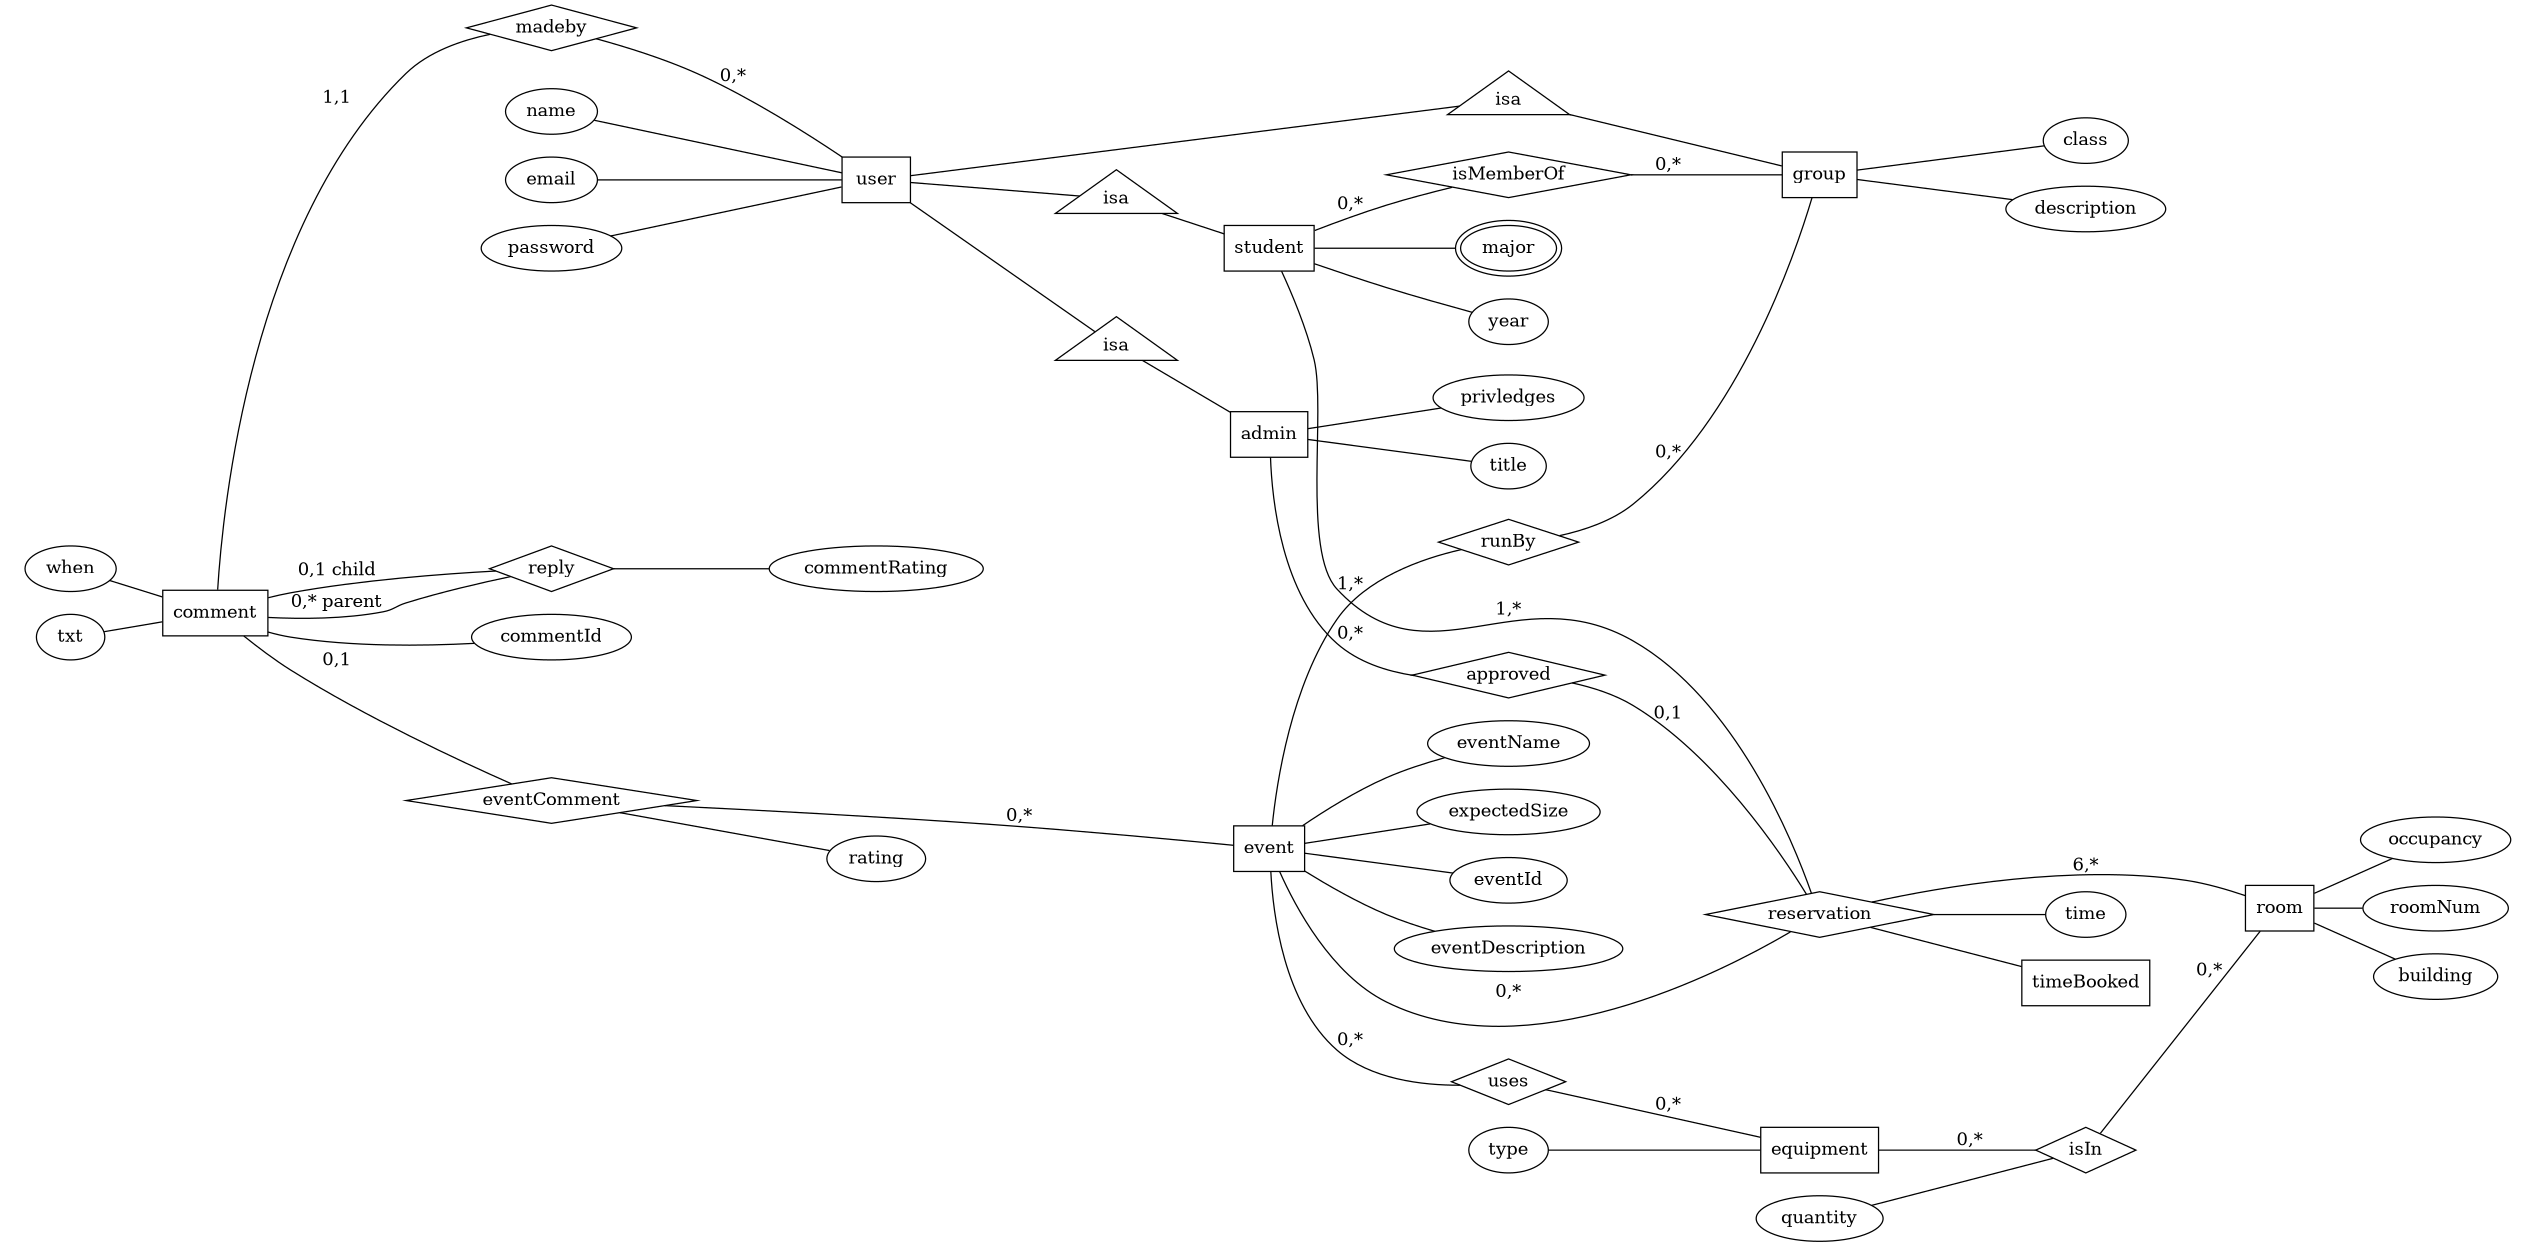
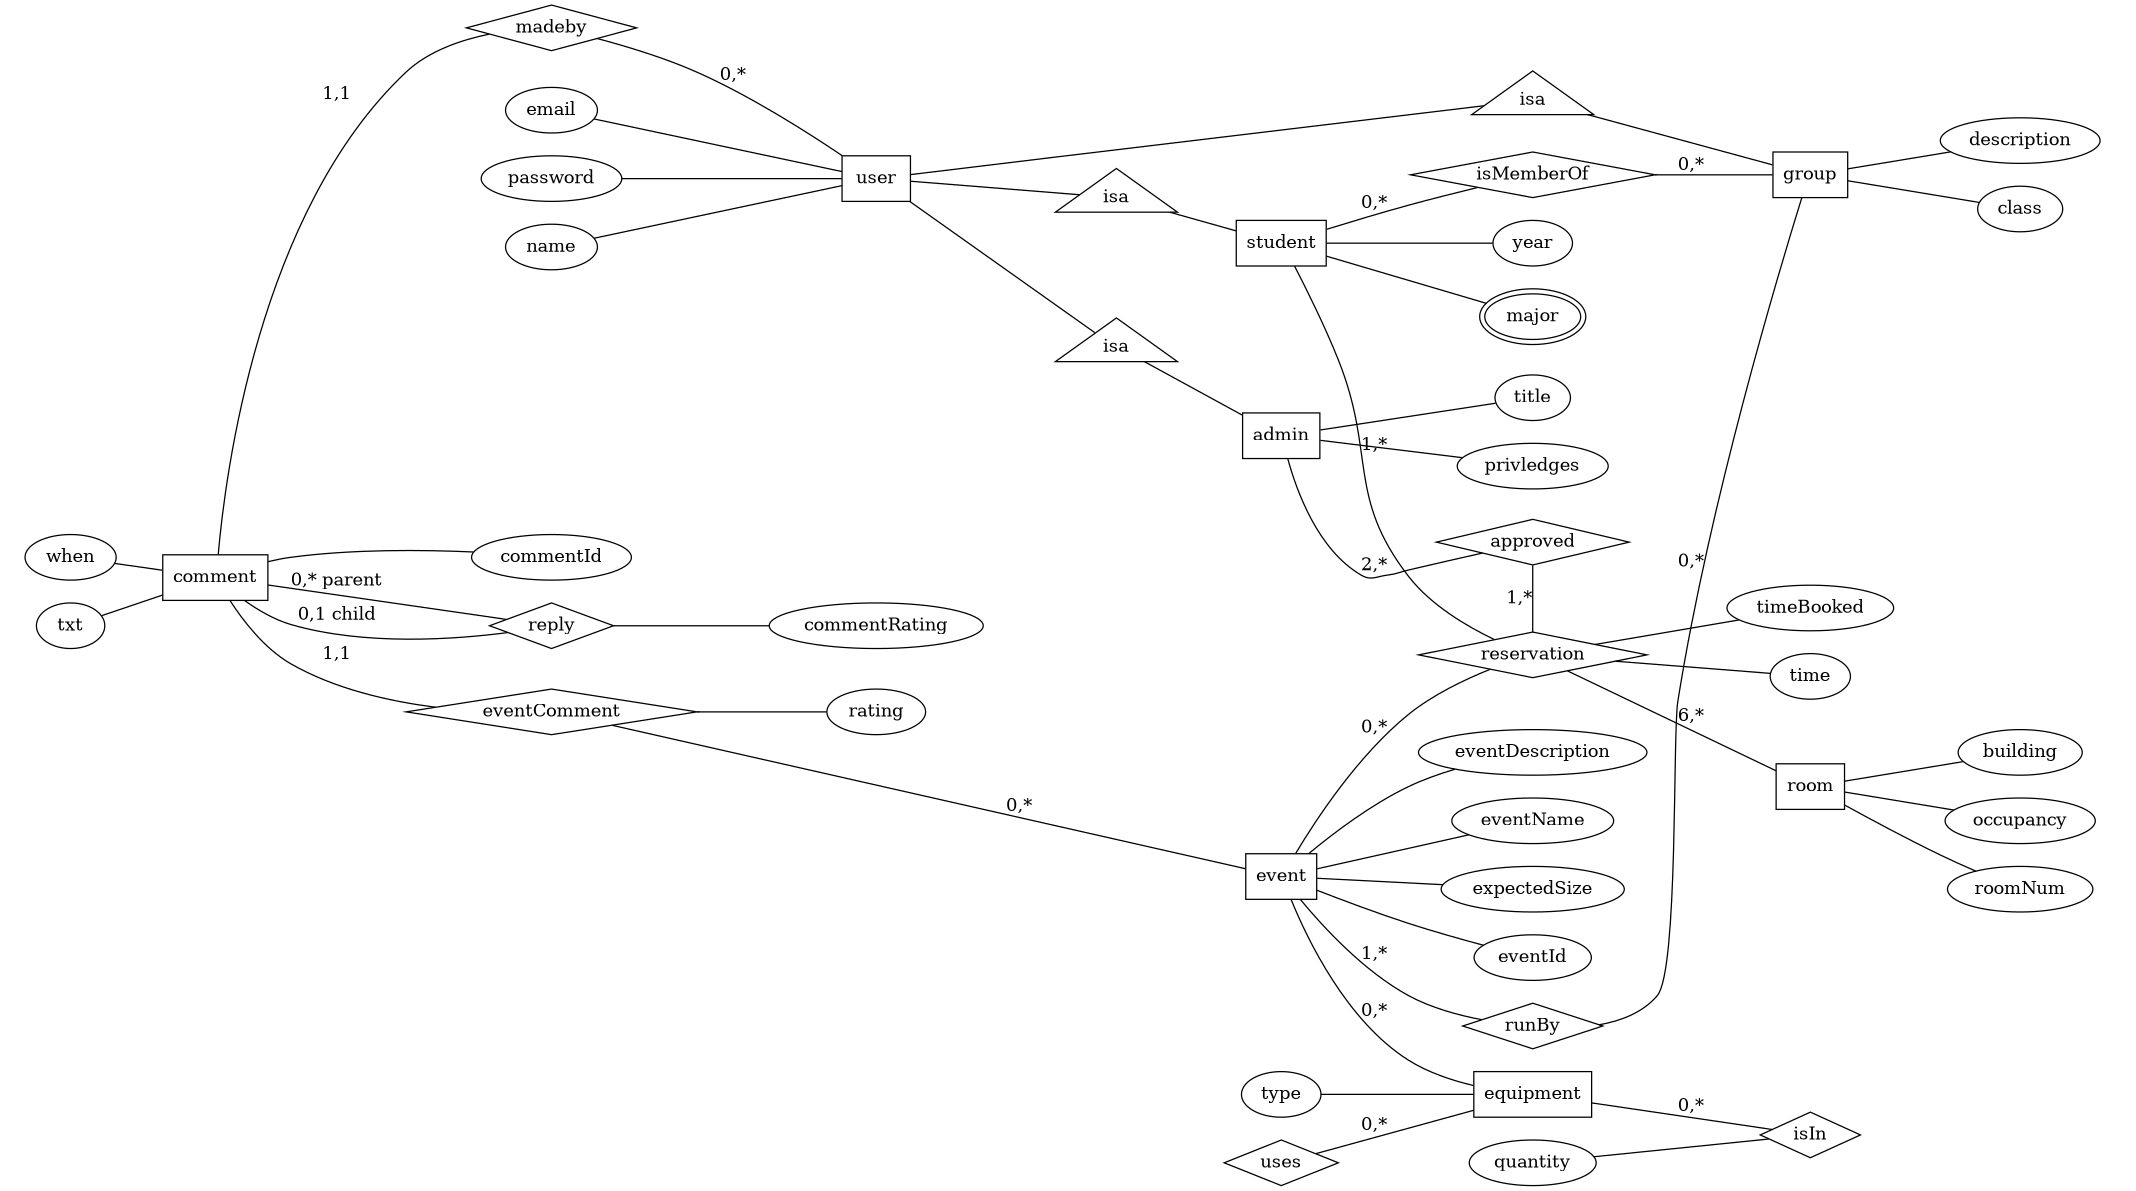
edge "admin" -- "approved": label "0,*" -> "2,*"
edge "comment" -- "eventComment": label "0,1" -> "1,1"
edge "approved" -- "reservation": label "0,1" -> "1,*"
node "timeBooked": shape box -> ellipse
edge "event" -- "uses": now "event" -- "equipment"
edge "room" -- "isIn": removed, label "0,*"
